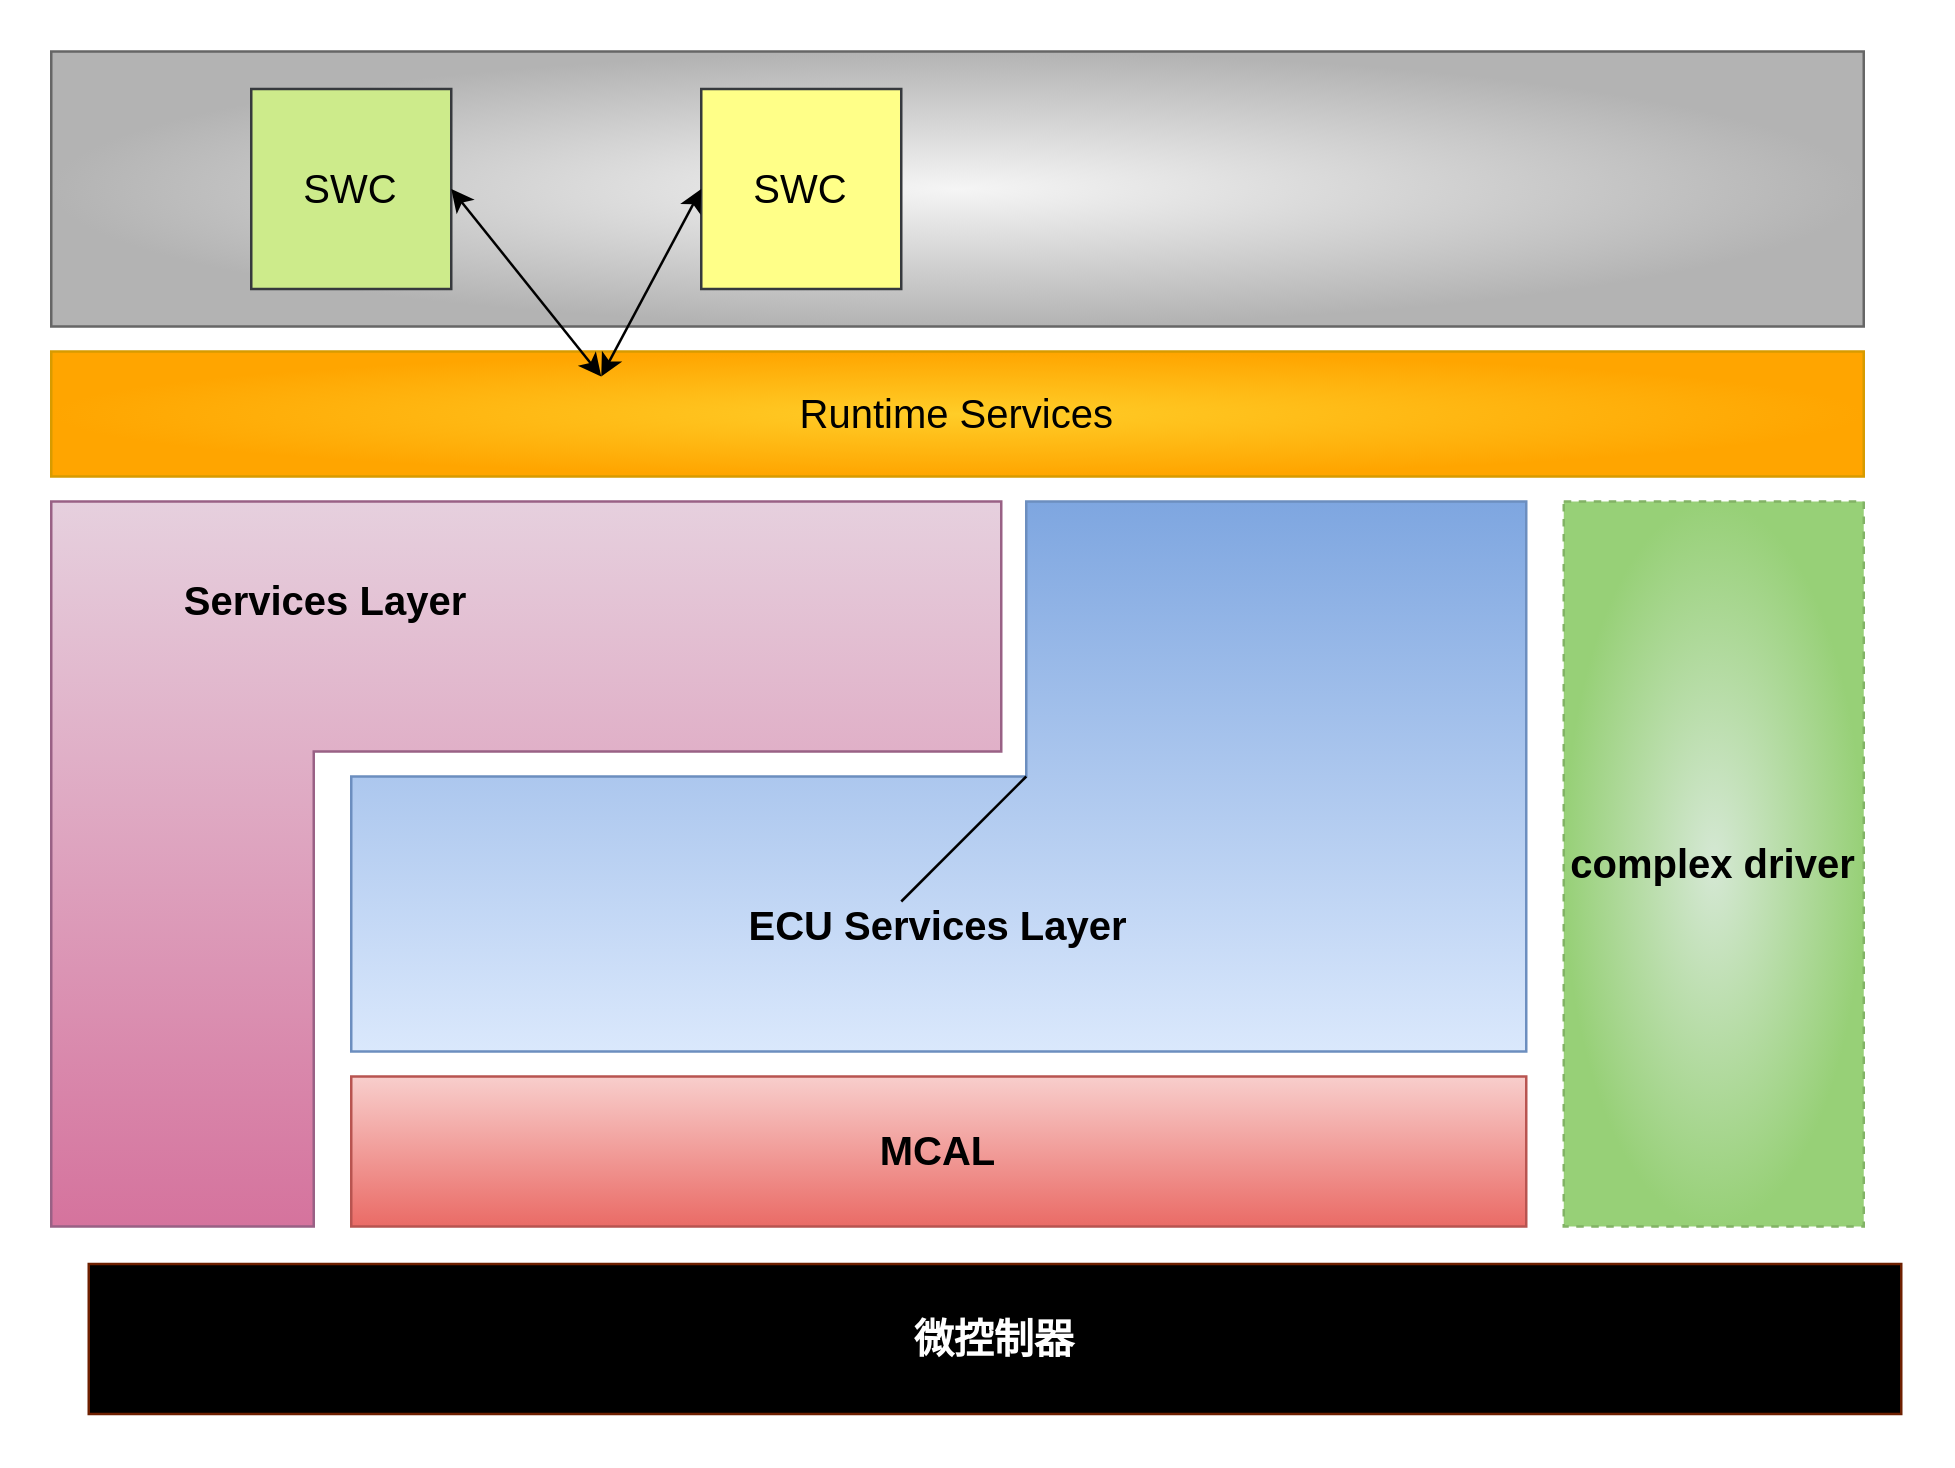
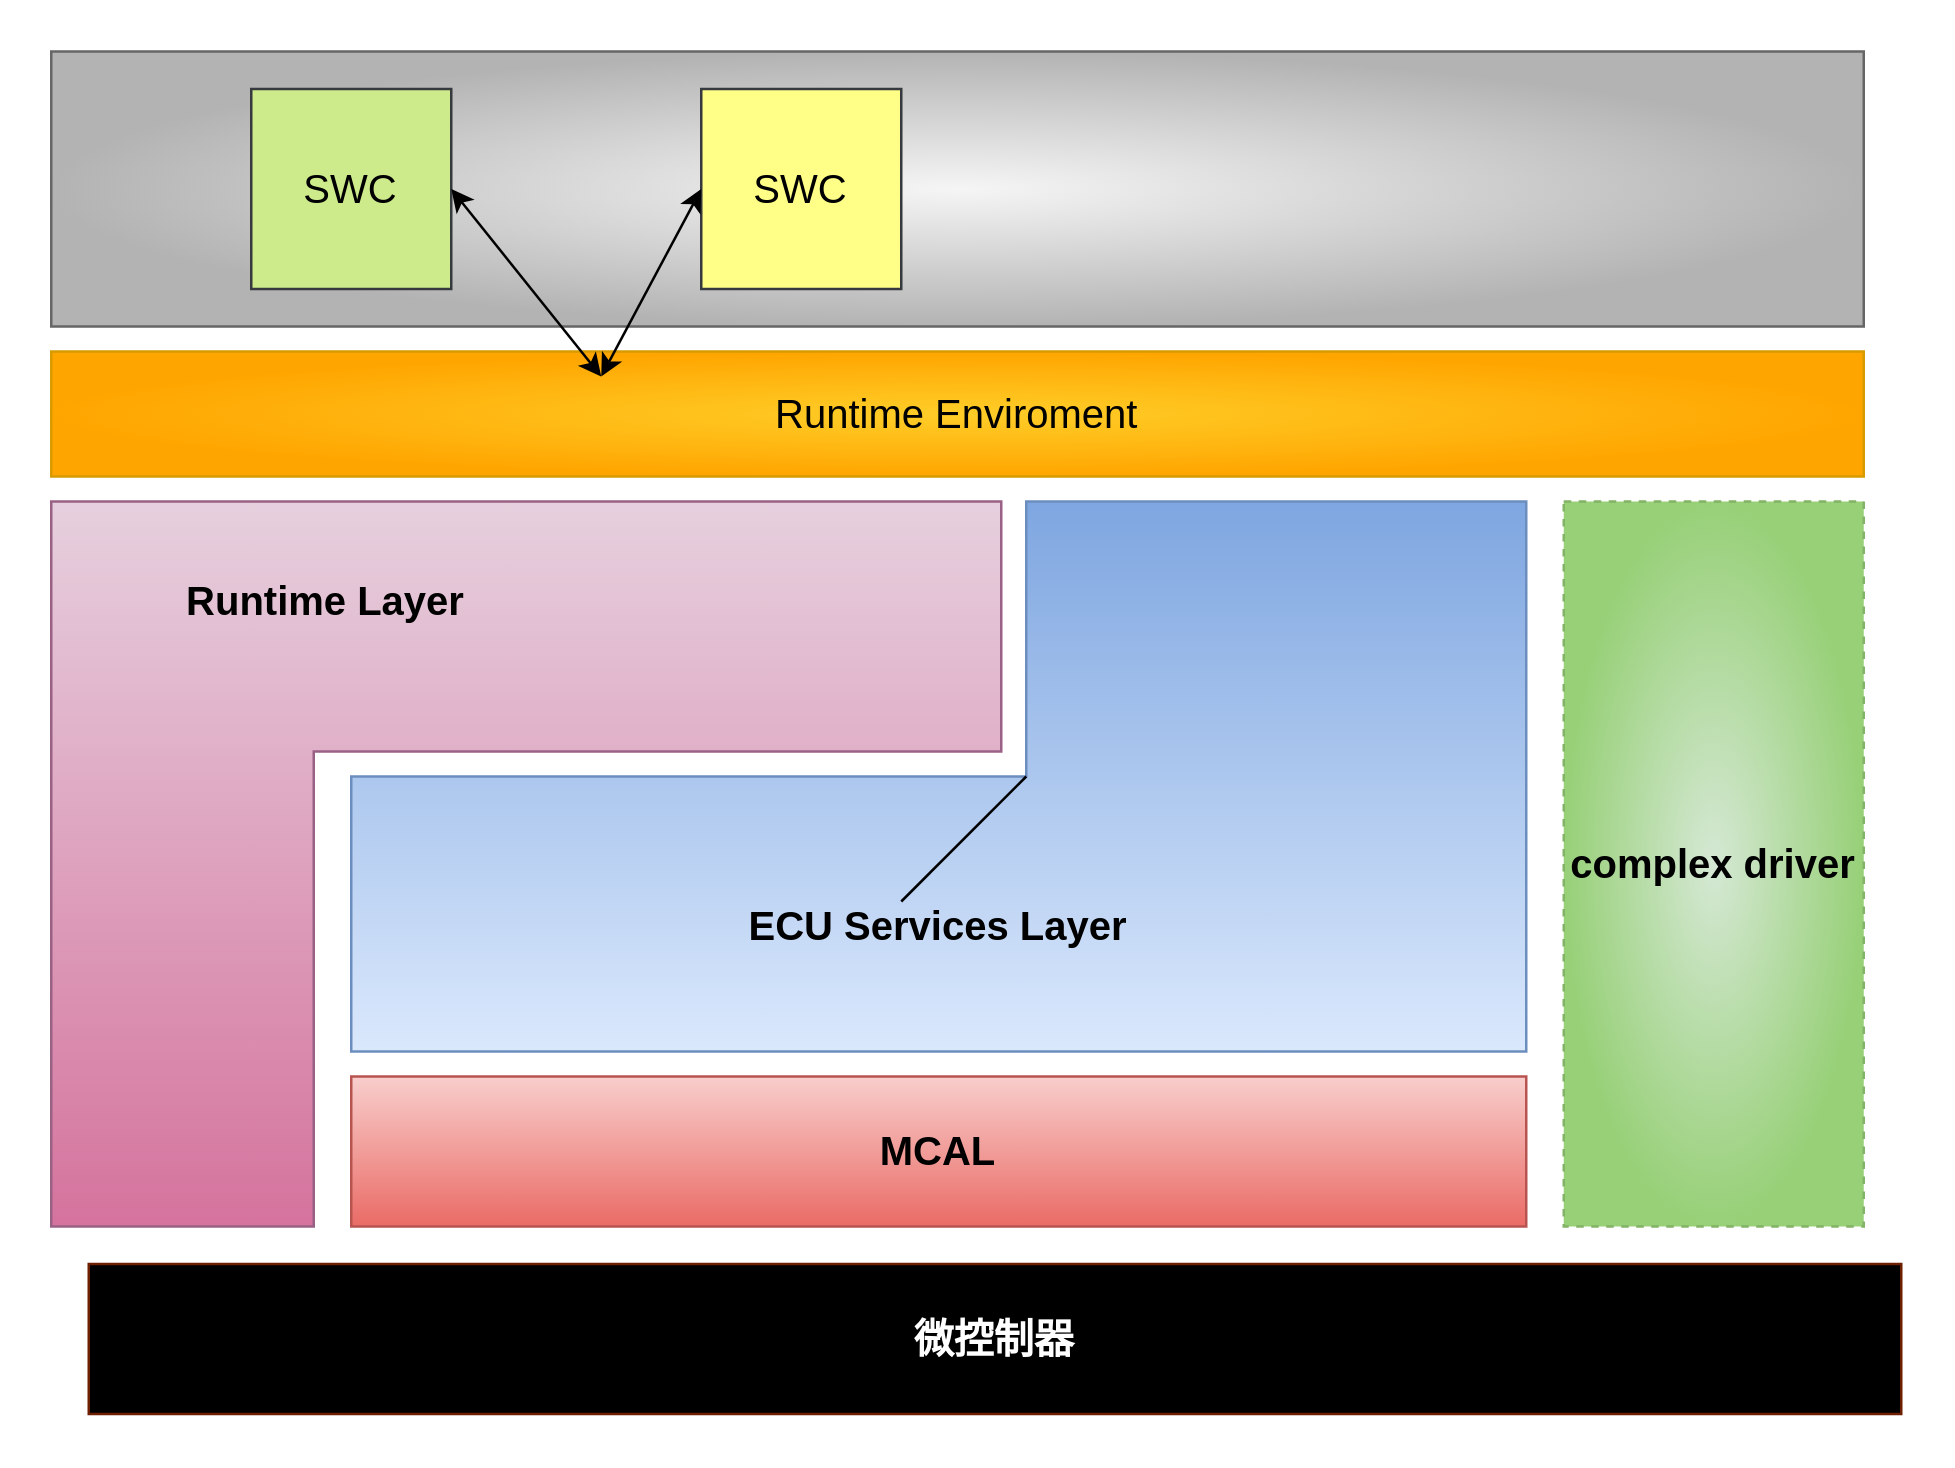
node "Runtime Services": label "Runtime Services" -> "Runtime Enviroment"
node "Services Layer": label "Services Layer" -> "Runtime Layer"
